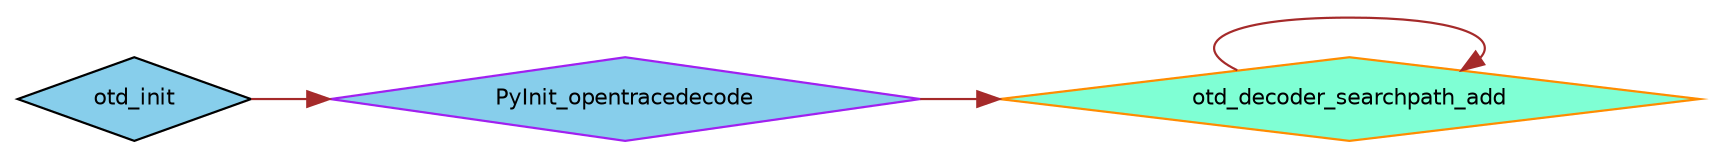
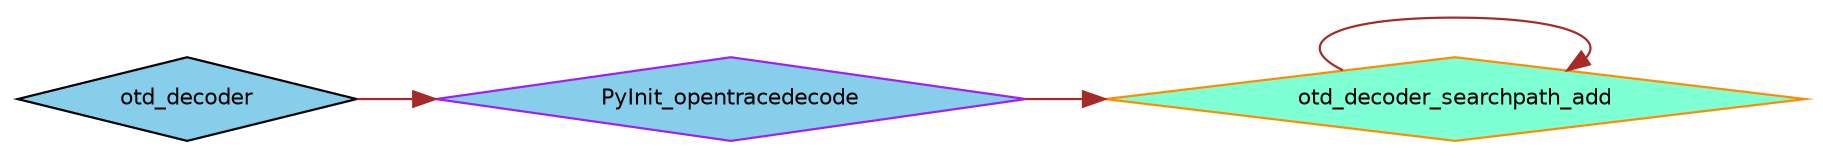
node "otd_init": label "otd_init" -> "otd_decoder"
